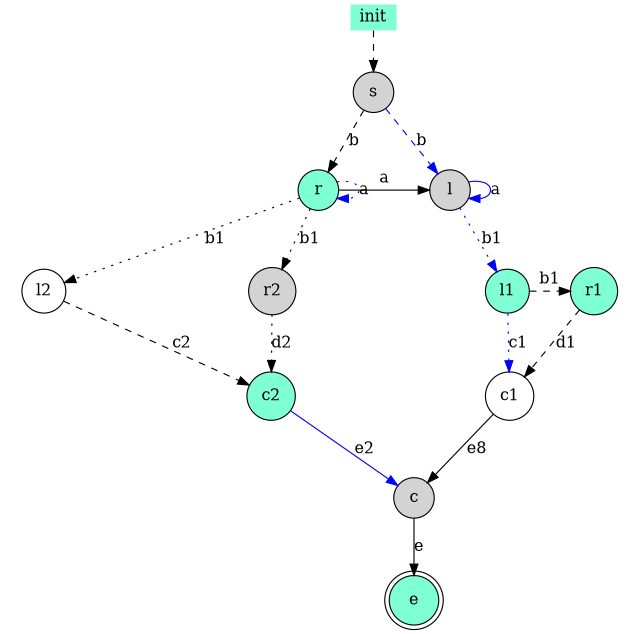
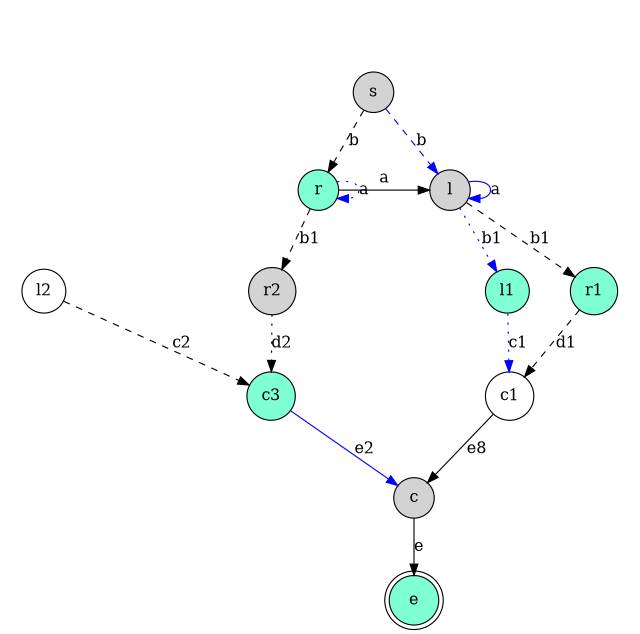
node "init": removed
edge "r" -> "r2": style dotted -> dashed
edge "r" -> "l2": removed, label "b1"
edge "l1" -> "r1": now "l" -> "r1"
node "c2": label "c2" -> "c3"
